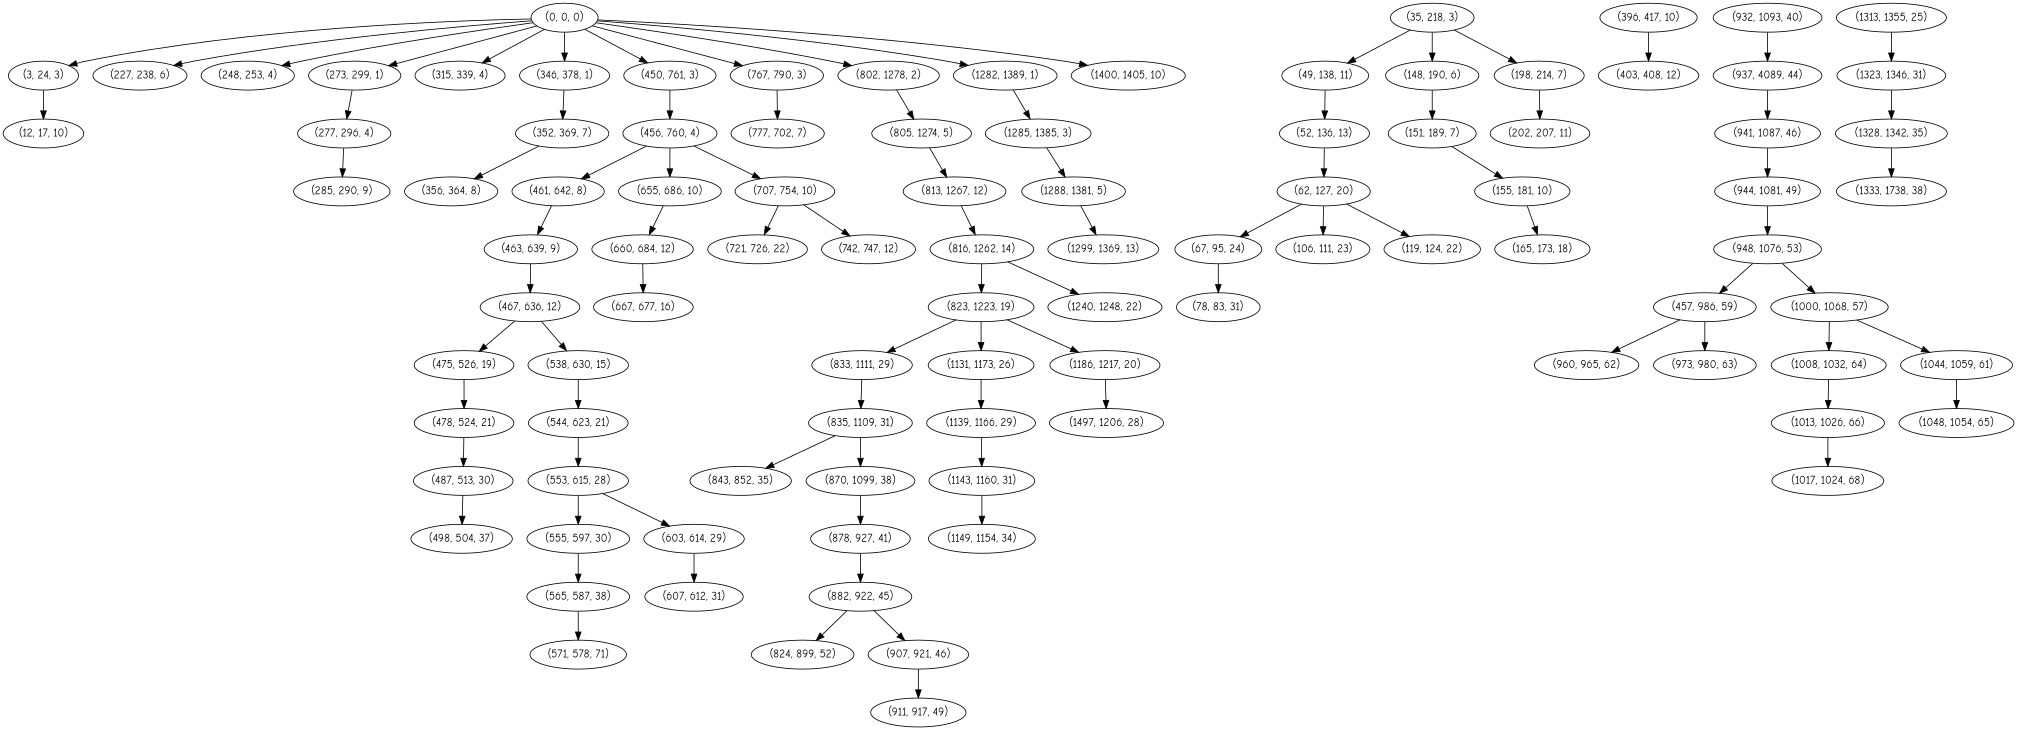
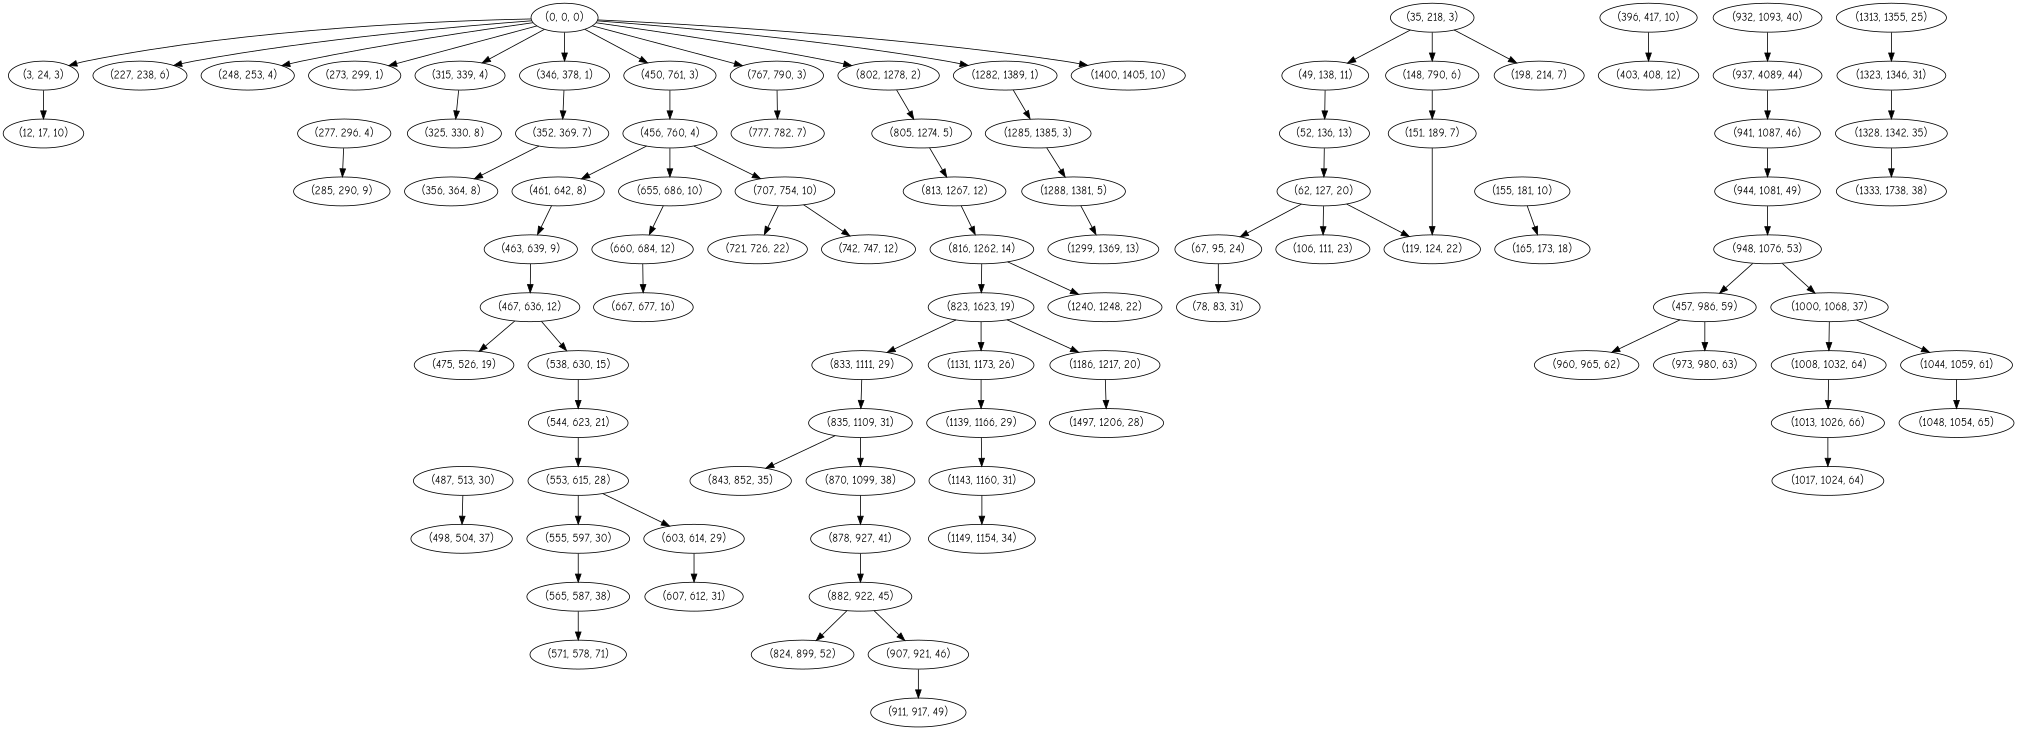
node "(148, 190, 6)": label "(148, 190, 6)" -> "(148, 790, 6)"
edge "(273, 299, 1)" -> "(277, 296, 4)": removed
node "(325, 330, 8)": added
node "(777, 702, 7)": label "(777, 702, 7)" -> "(777, 782, 7)"
node "(202, 207, 11)": removed
edge "(151, 189, 7)" -> "(155, 181, 10)": now "(151, 189, 7)" -> "(119, 124, 22)"
node "(823, 1223, 19)": label "(823, 1223, 19)" -> "(823, 1623, 19)"
node "(1000, 1068, 57)": label "(1000, 1068, 57)" -> "(1000, 1068, 37)"
node "(478, 524, 21)": removed
node "(1017, 1024, 68)": label "(1017, 1024, 68)" -> "(1017, 1024, 64)"
